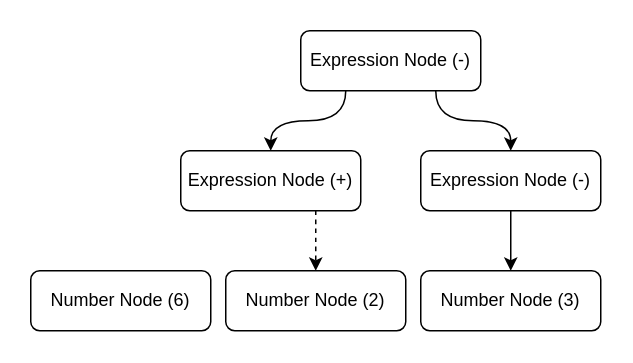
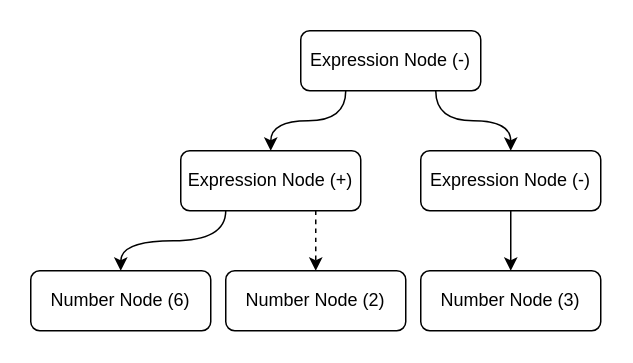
edge "Expression Node (+)" -> "Number Node (6)": added
